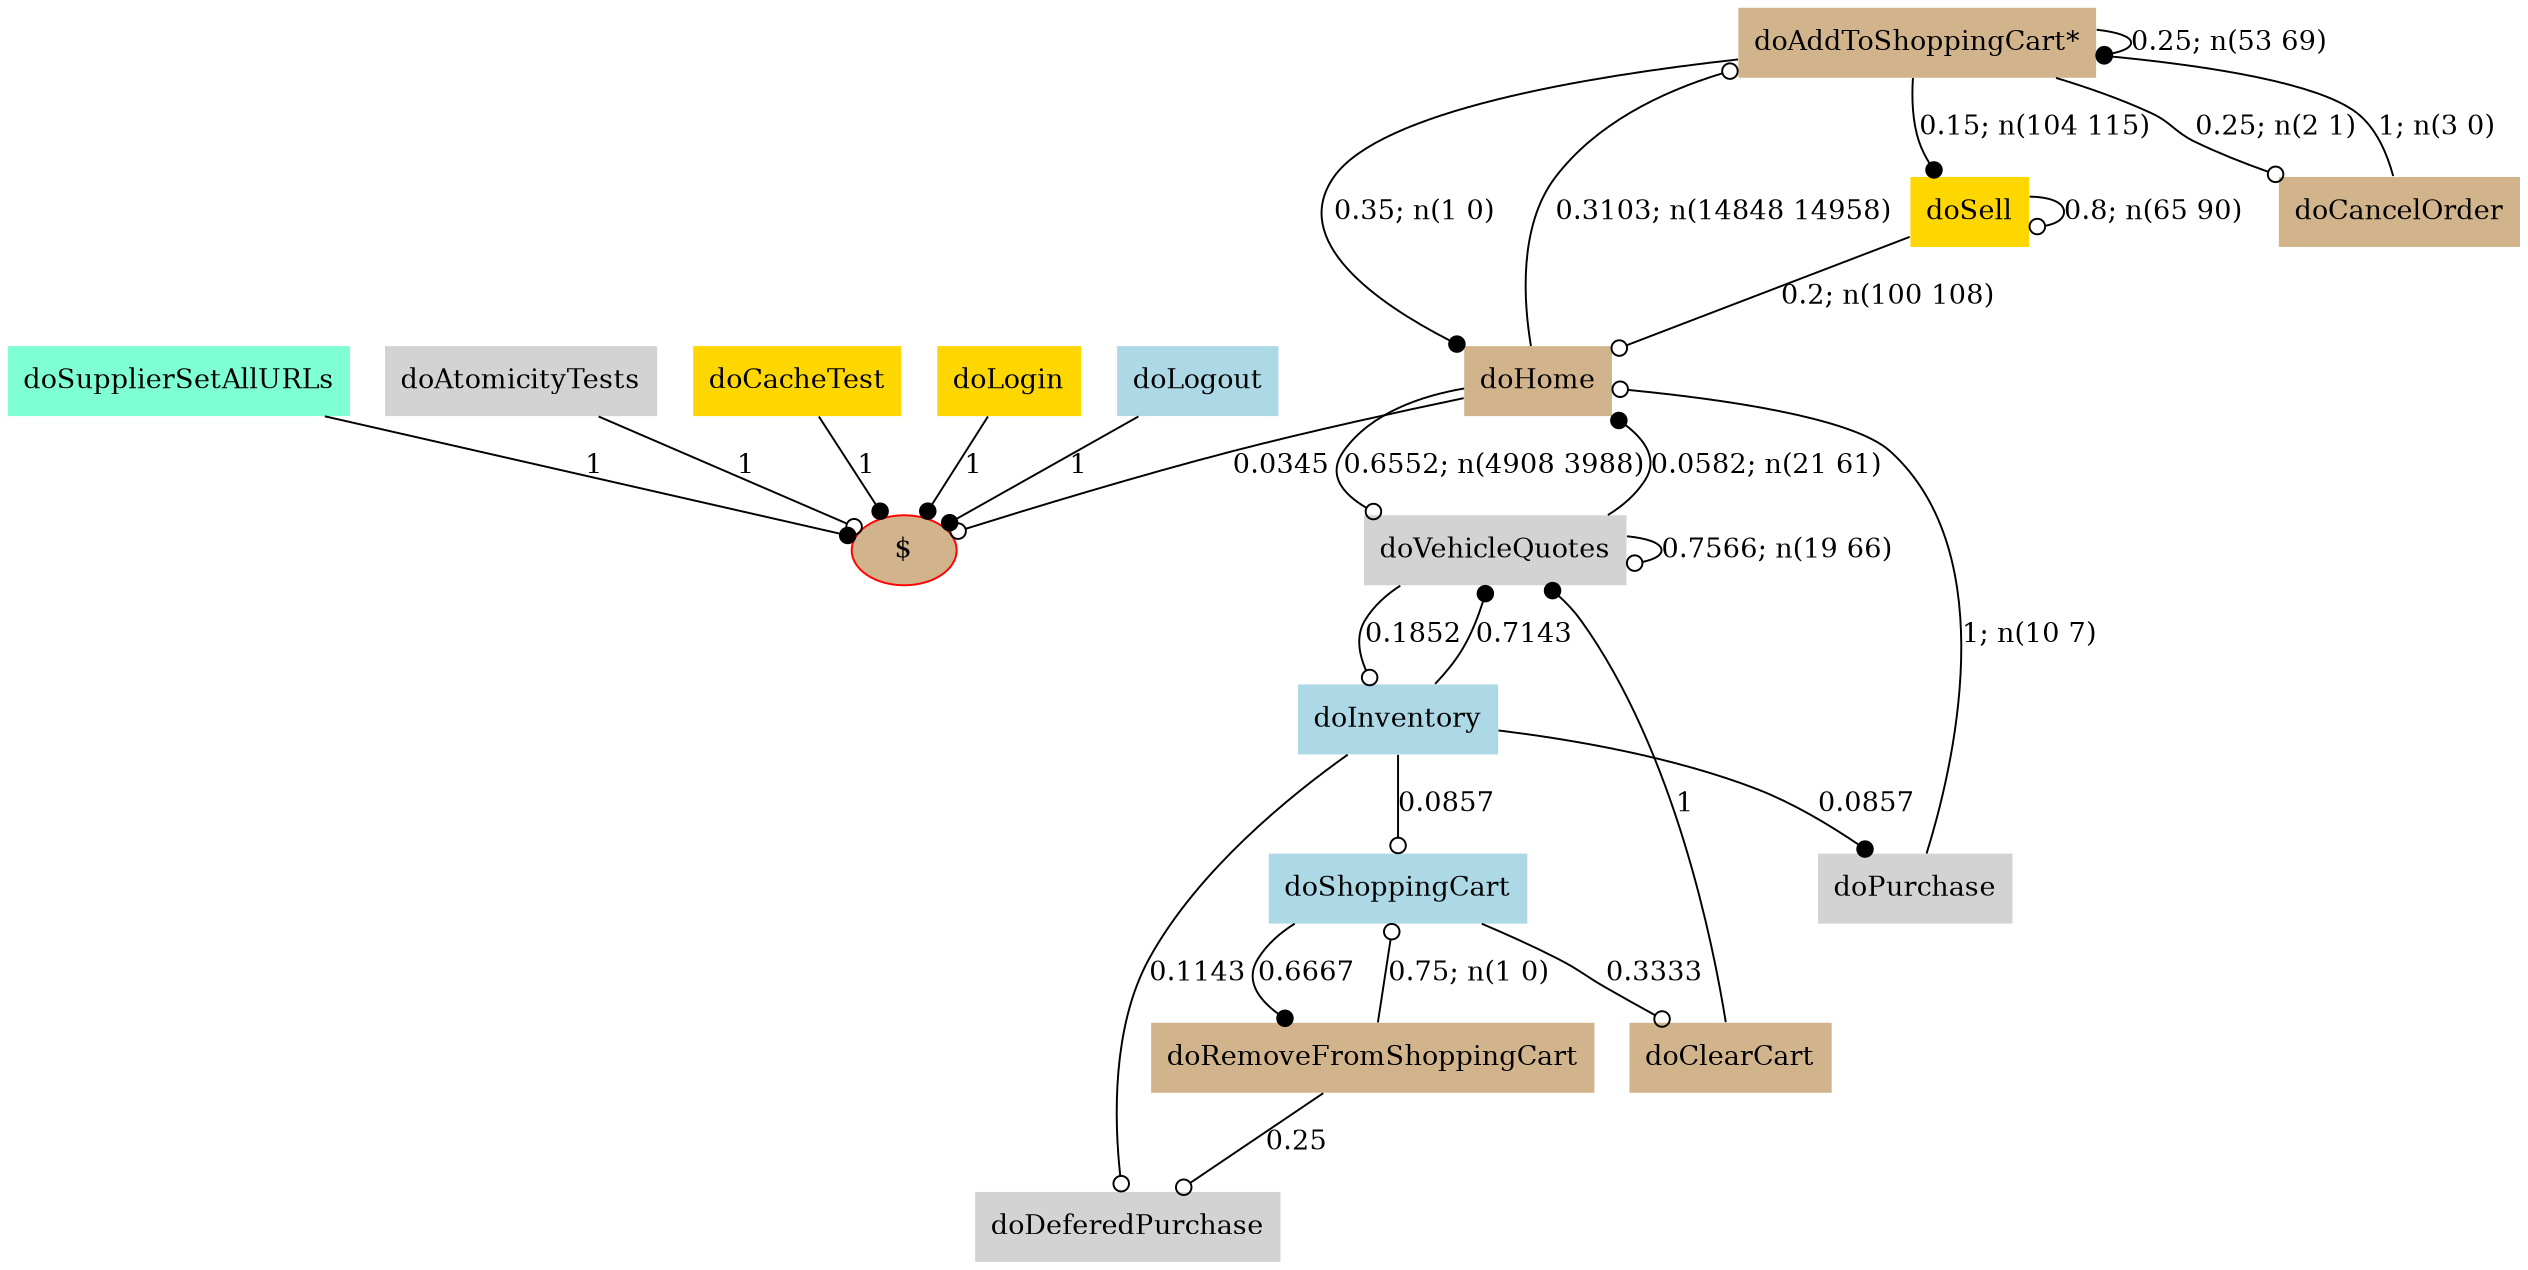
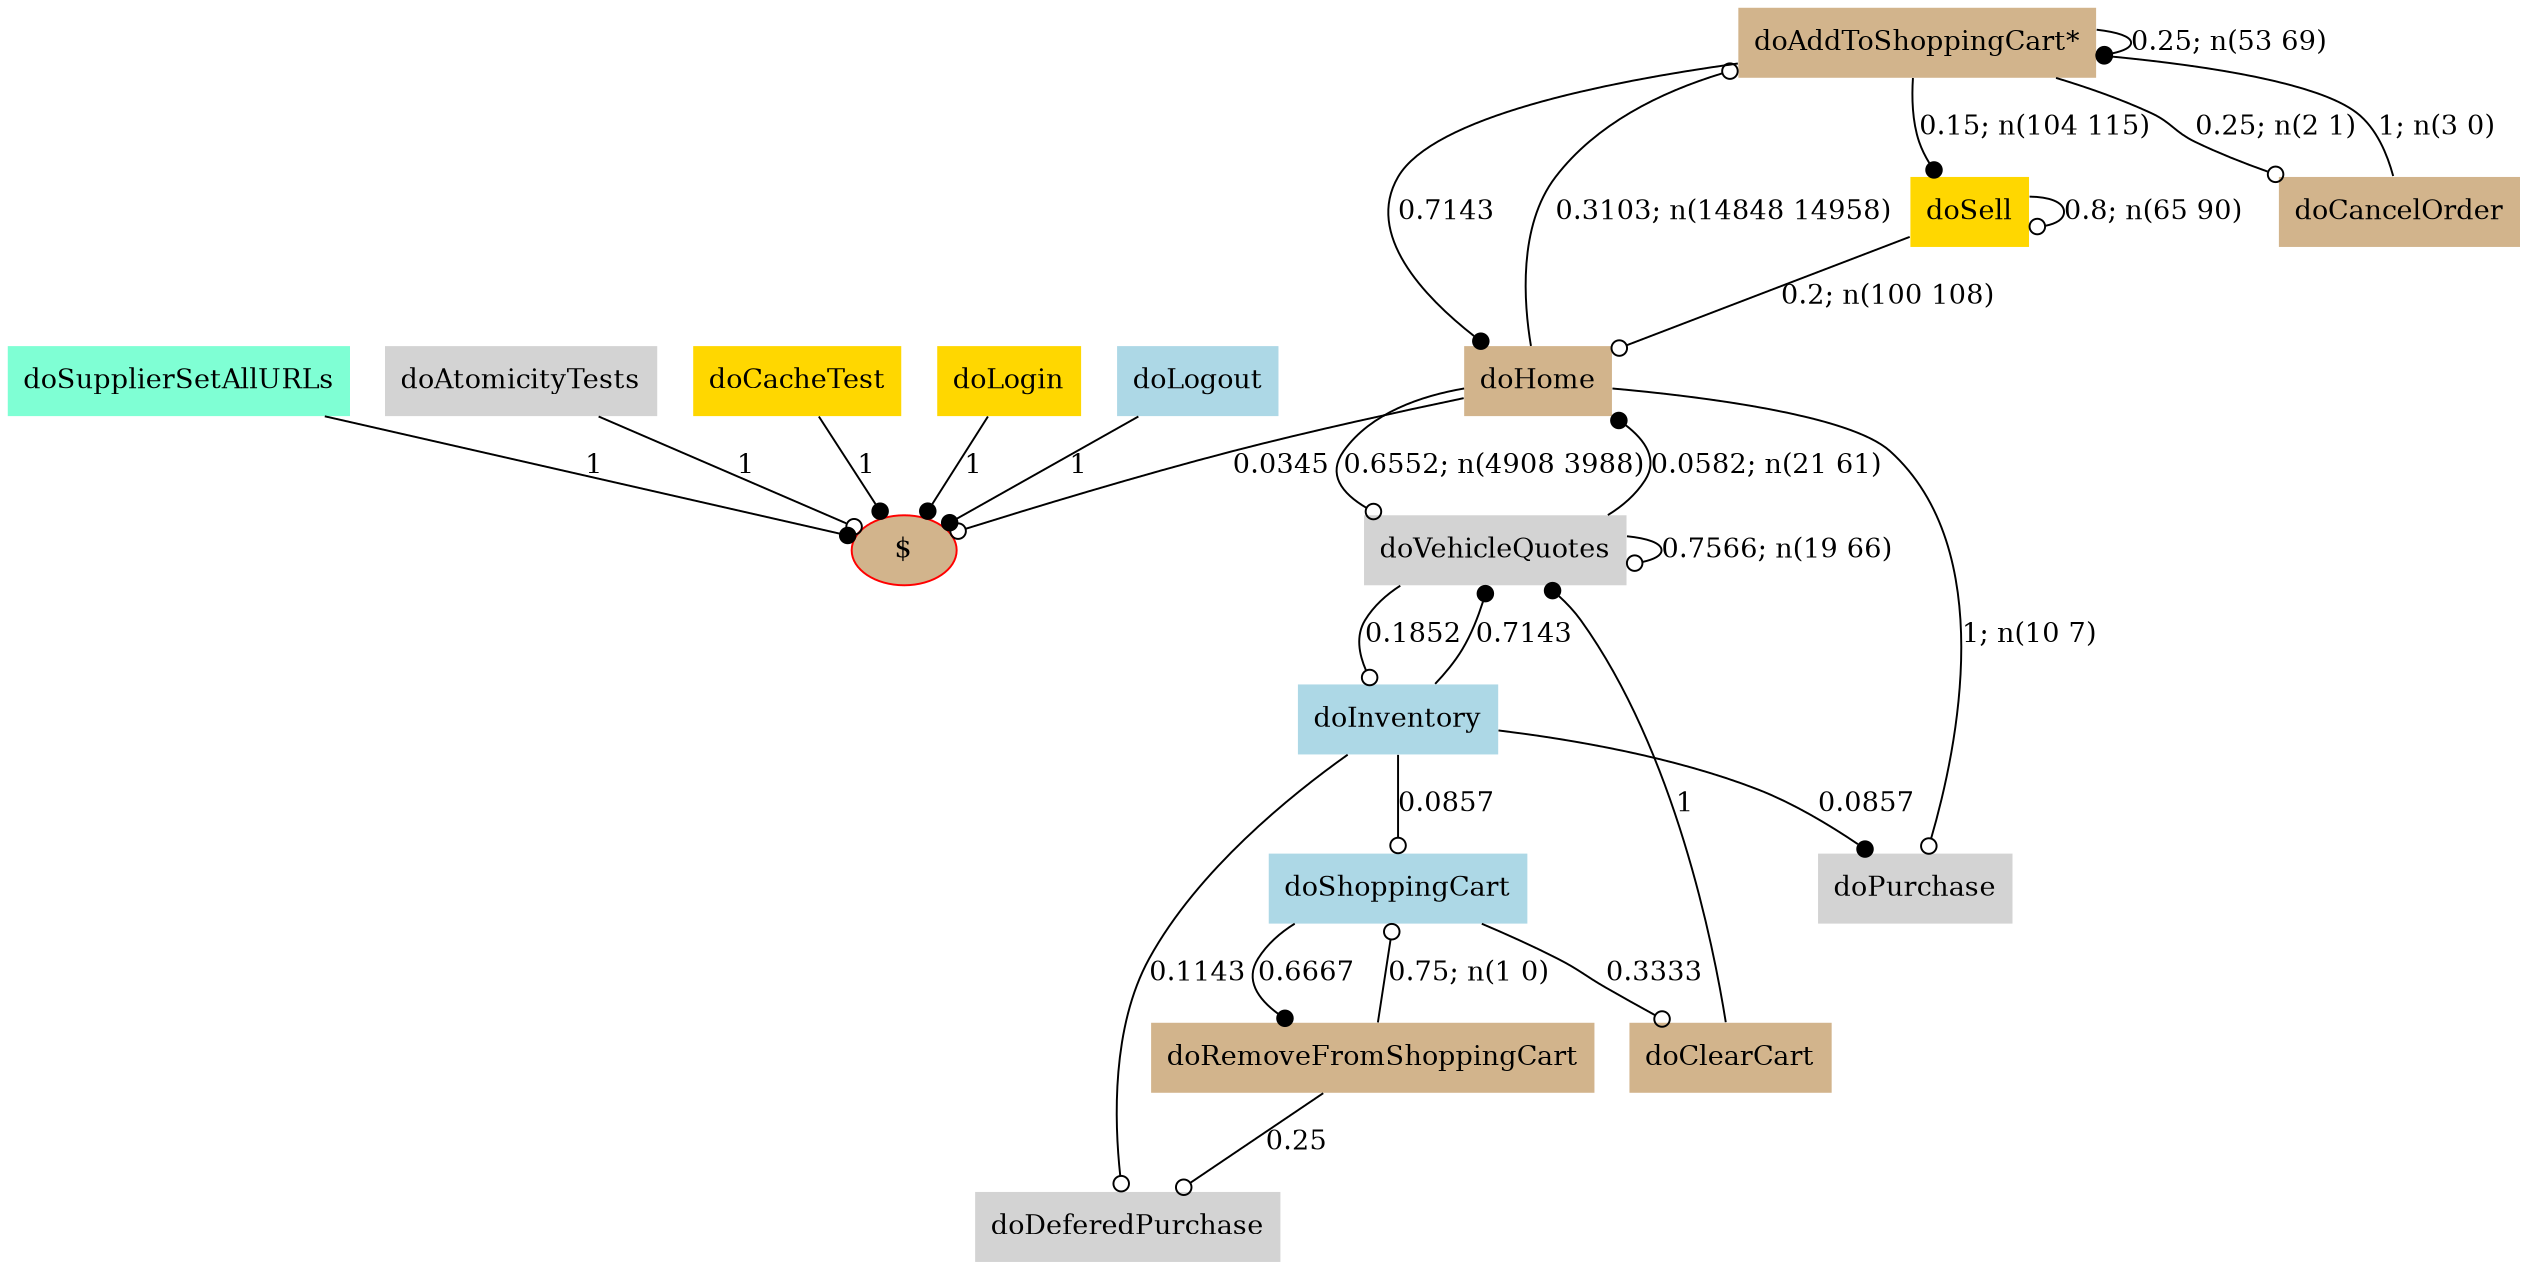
edge "doAddToShoppingCart*" -> "doHome": label "0.35; n(1 0)" -> "0.7143"
edge "doPurchase" -> "doHome": reversed
